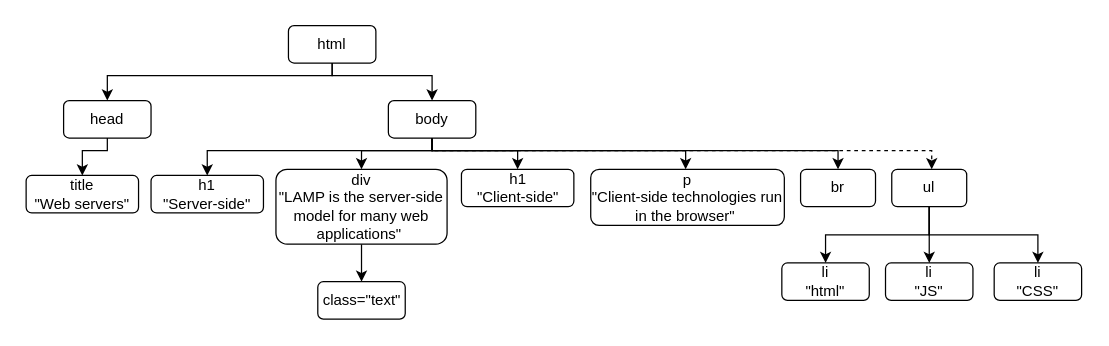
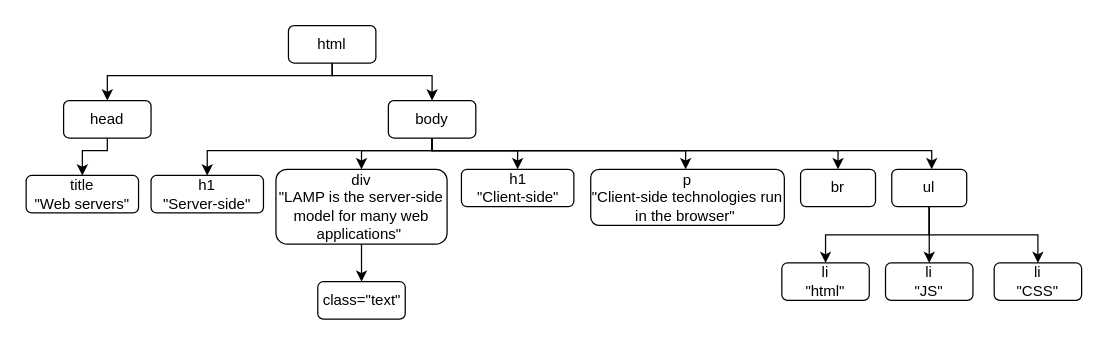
edge "body" -> "ul": style dashed -> solid
